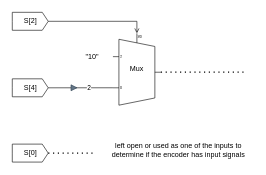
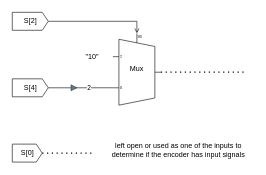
node "S[0]": size 36x18 -> 30x18
